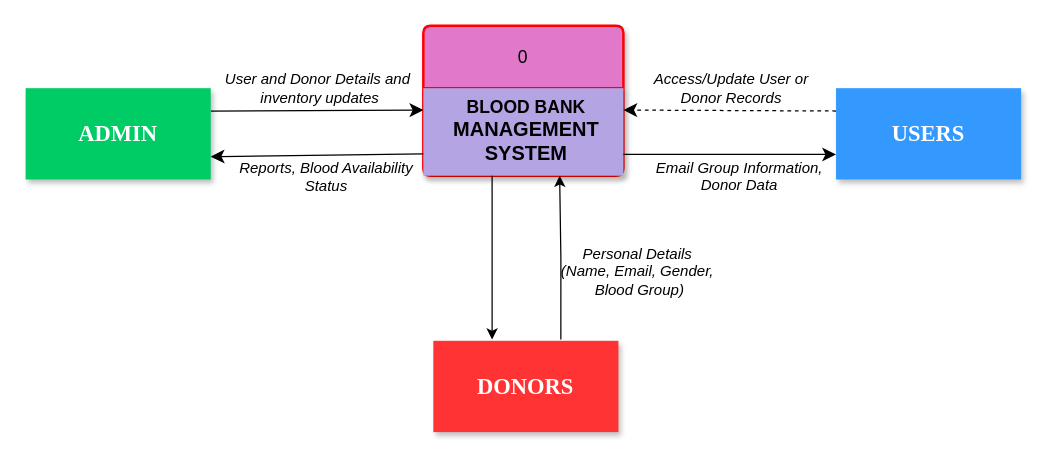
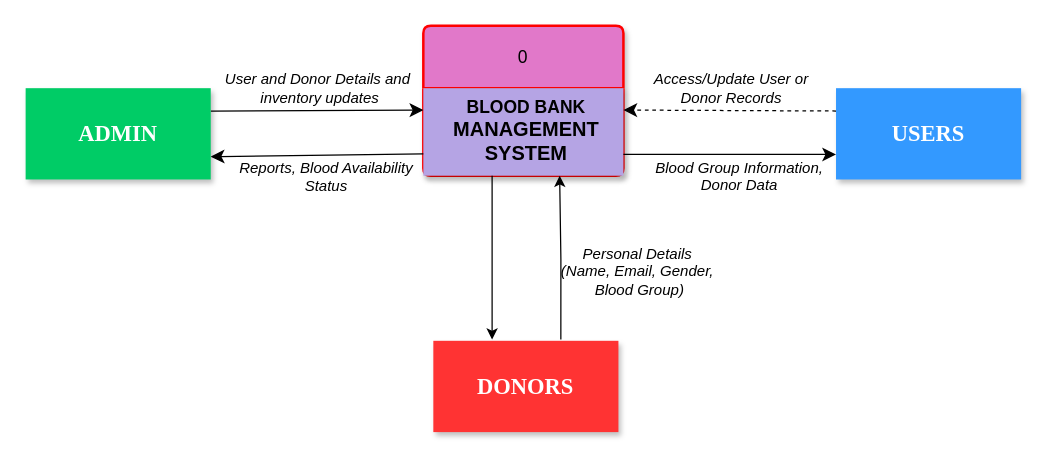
node "Email Group Information, Donor Data": label "Email Group Information, Donor Data" -> "Blood Group Information, Donor Data"
